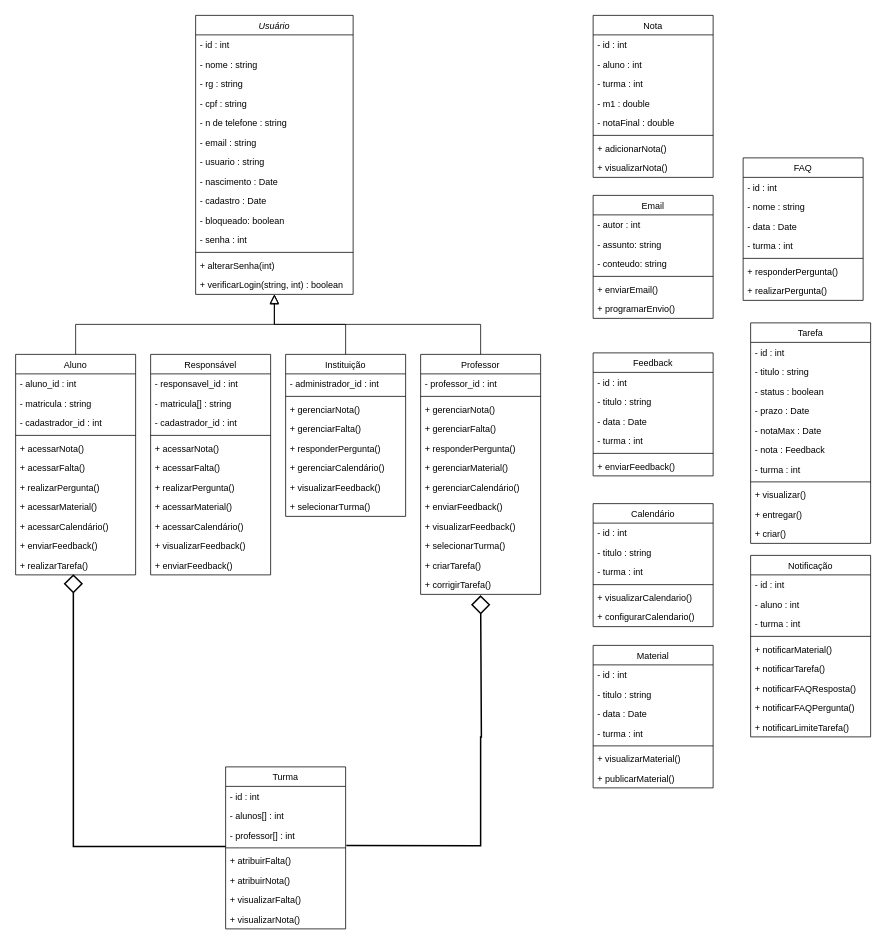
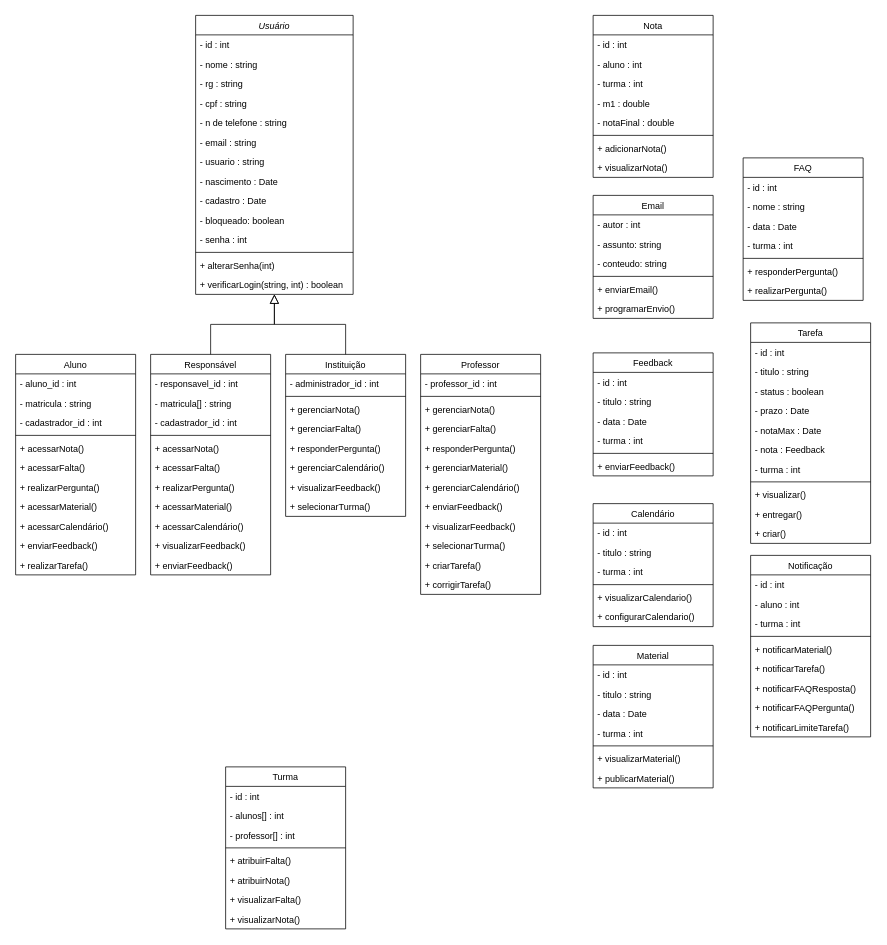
edge "Aluno" -> "Usuário": removed
edge "Professor" -> "+ verificarLogin(string, int) : boolean": removed
edge "Responsável" -> "Usuário": added
edge "- professor[] : int" -> "+ realizarTarefa()": removed
edge "- professor[] : int" -> "+ corrigirTarefa()": removed
